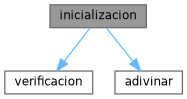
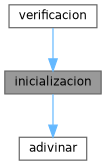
edge "inicializacion" -> "verificacion": reversed
